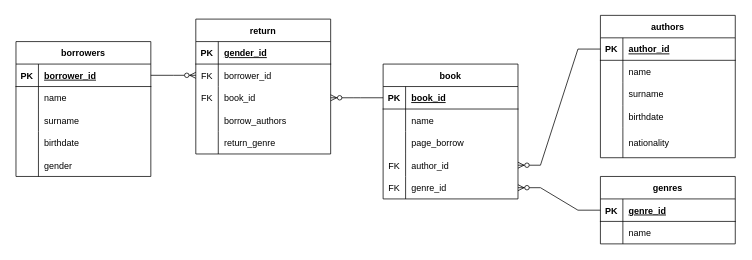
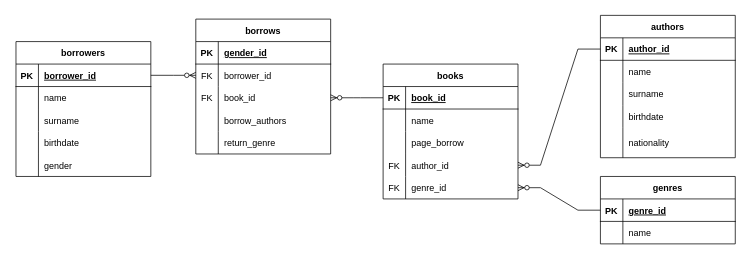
node "return": label "return" -> "borrows"
node "book": label "book" -> "books"
